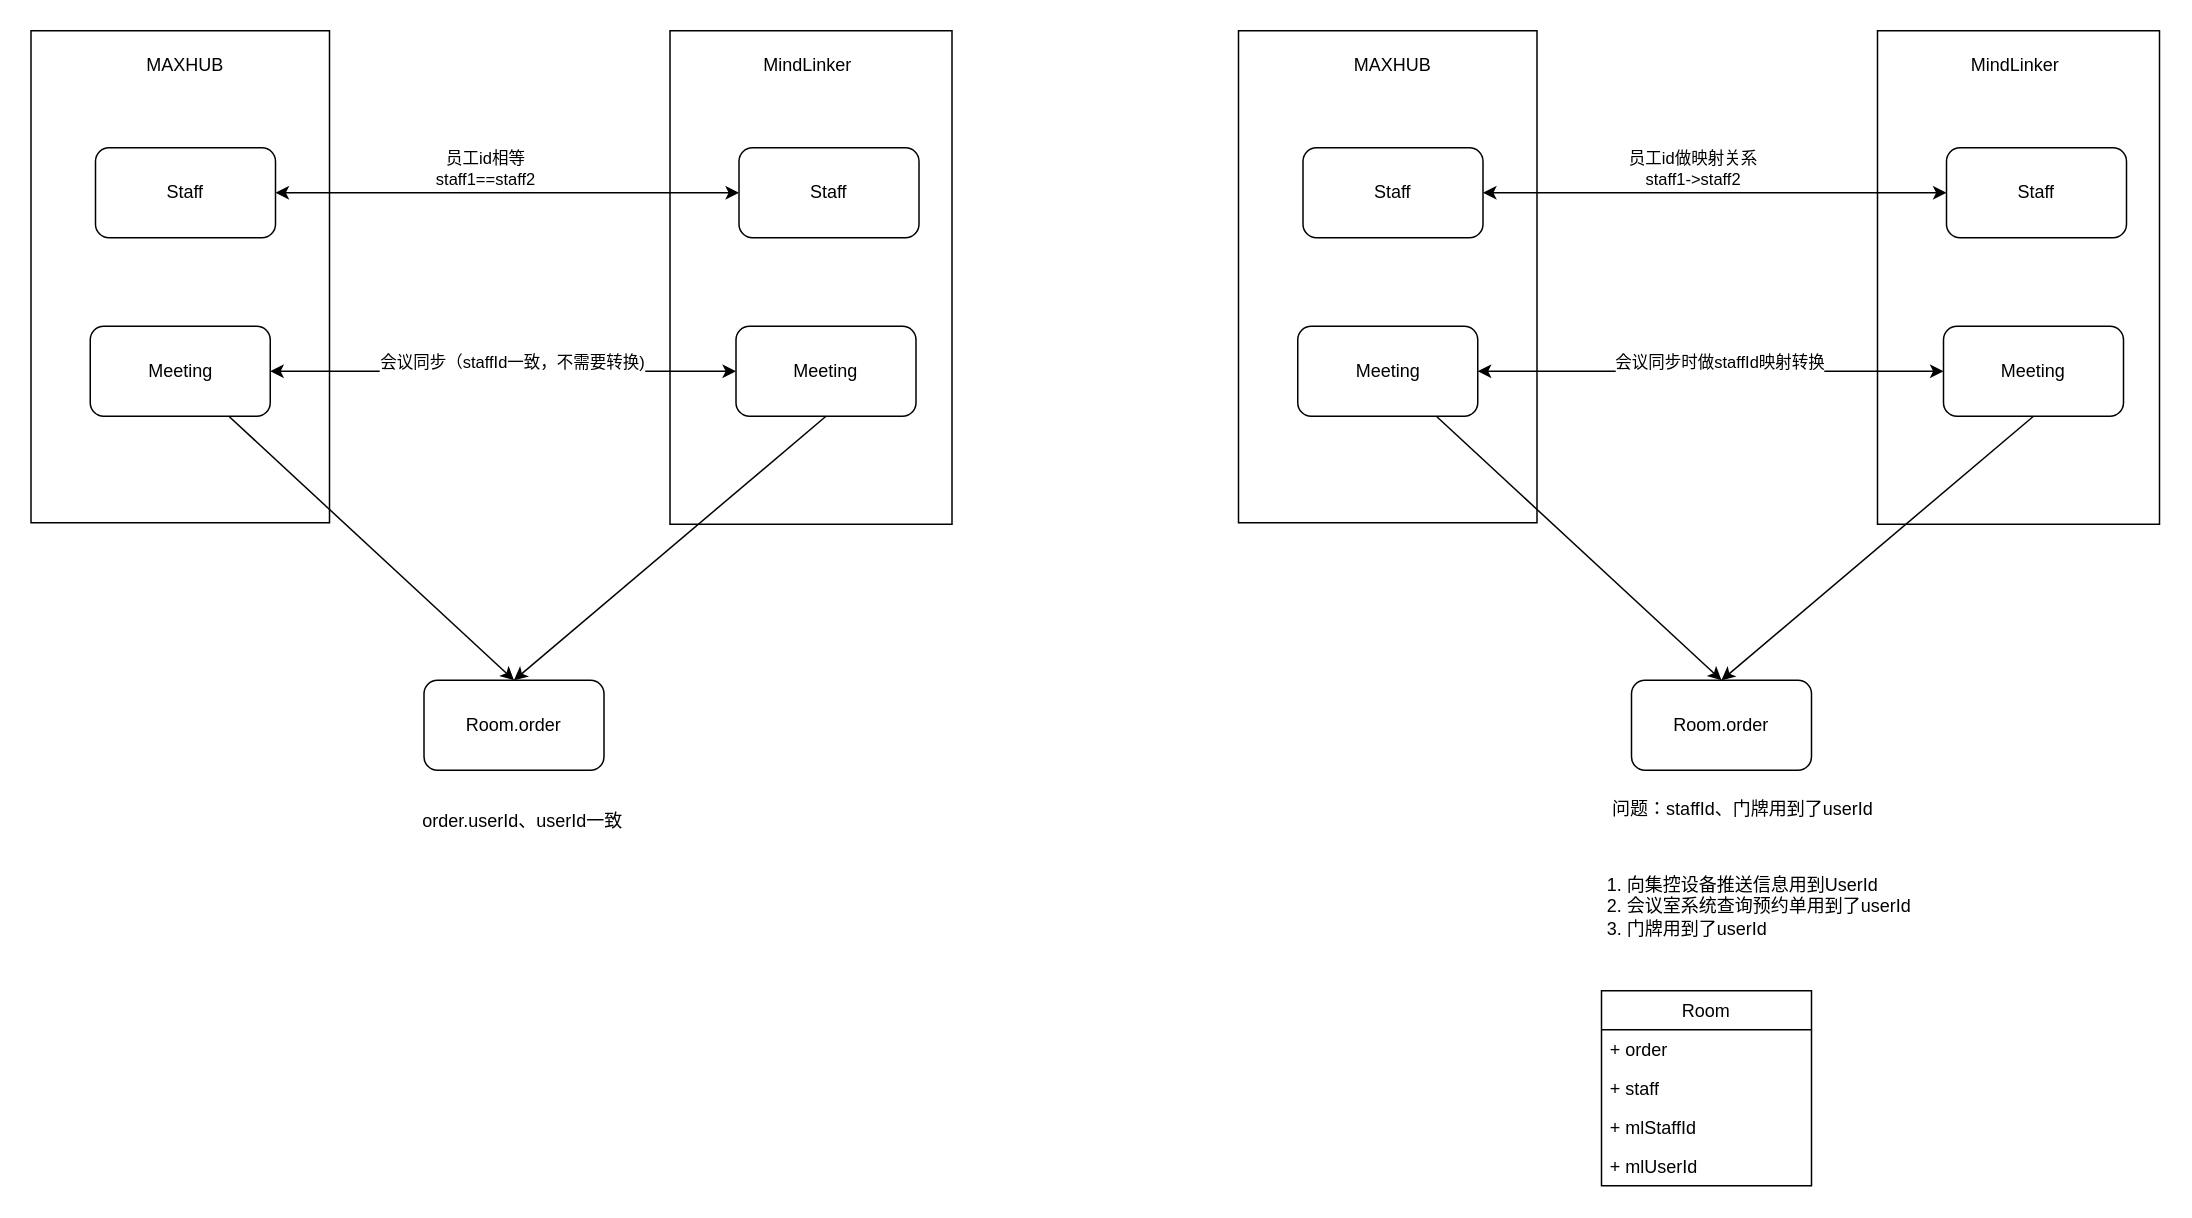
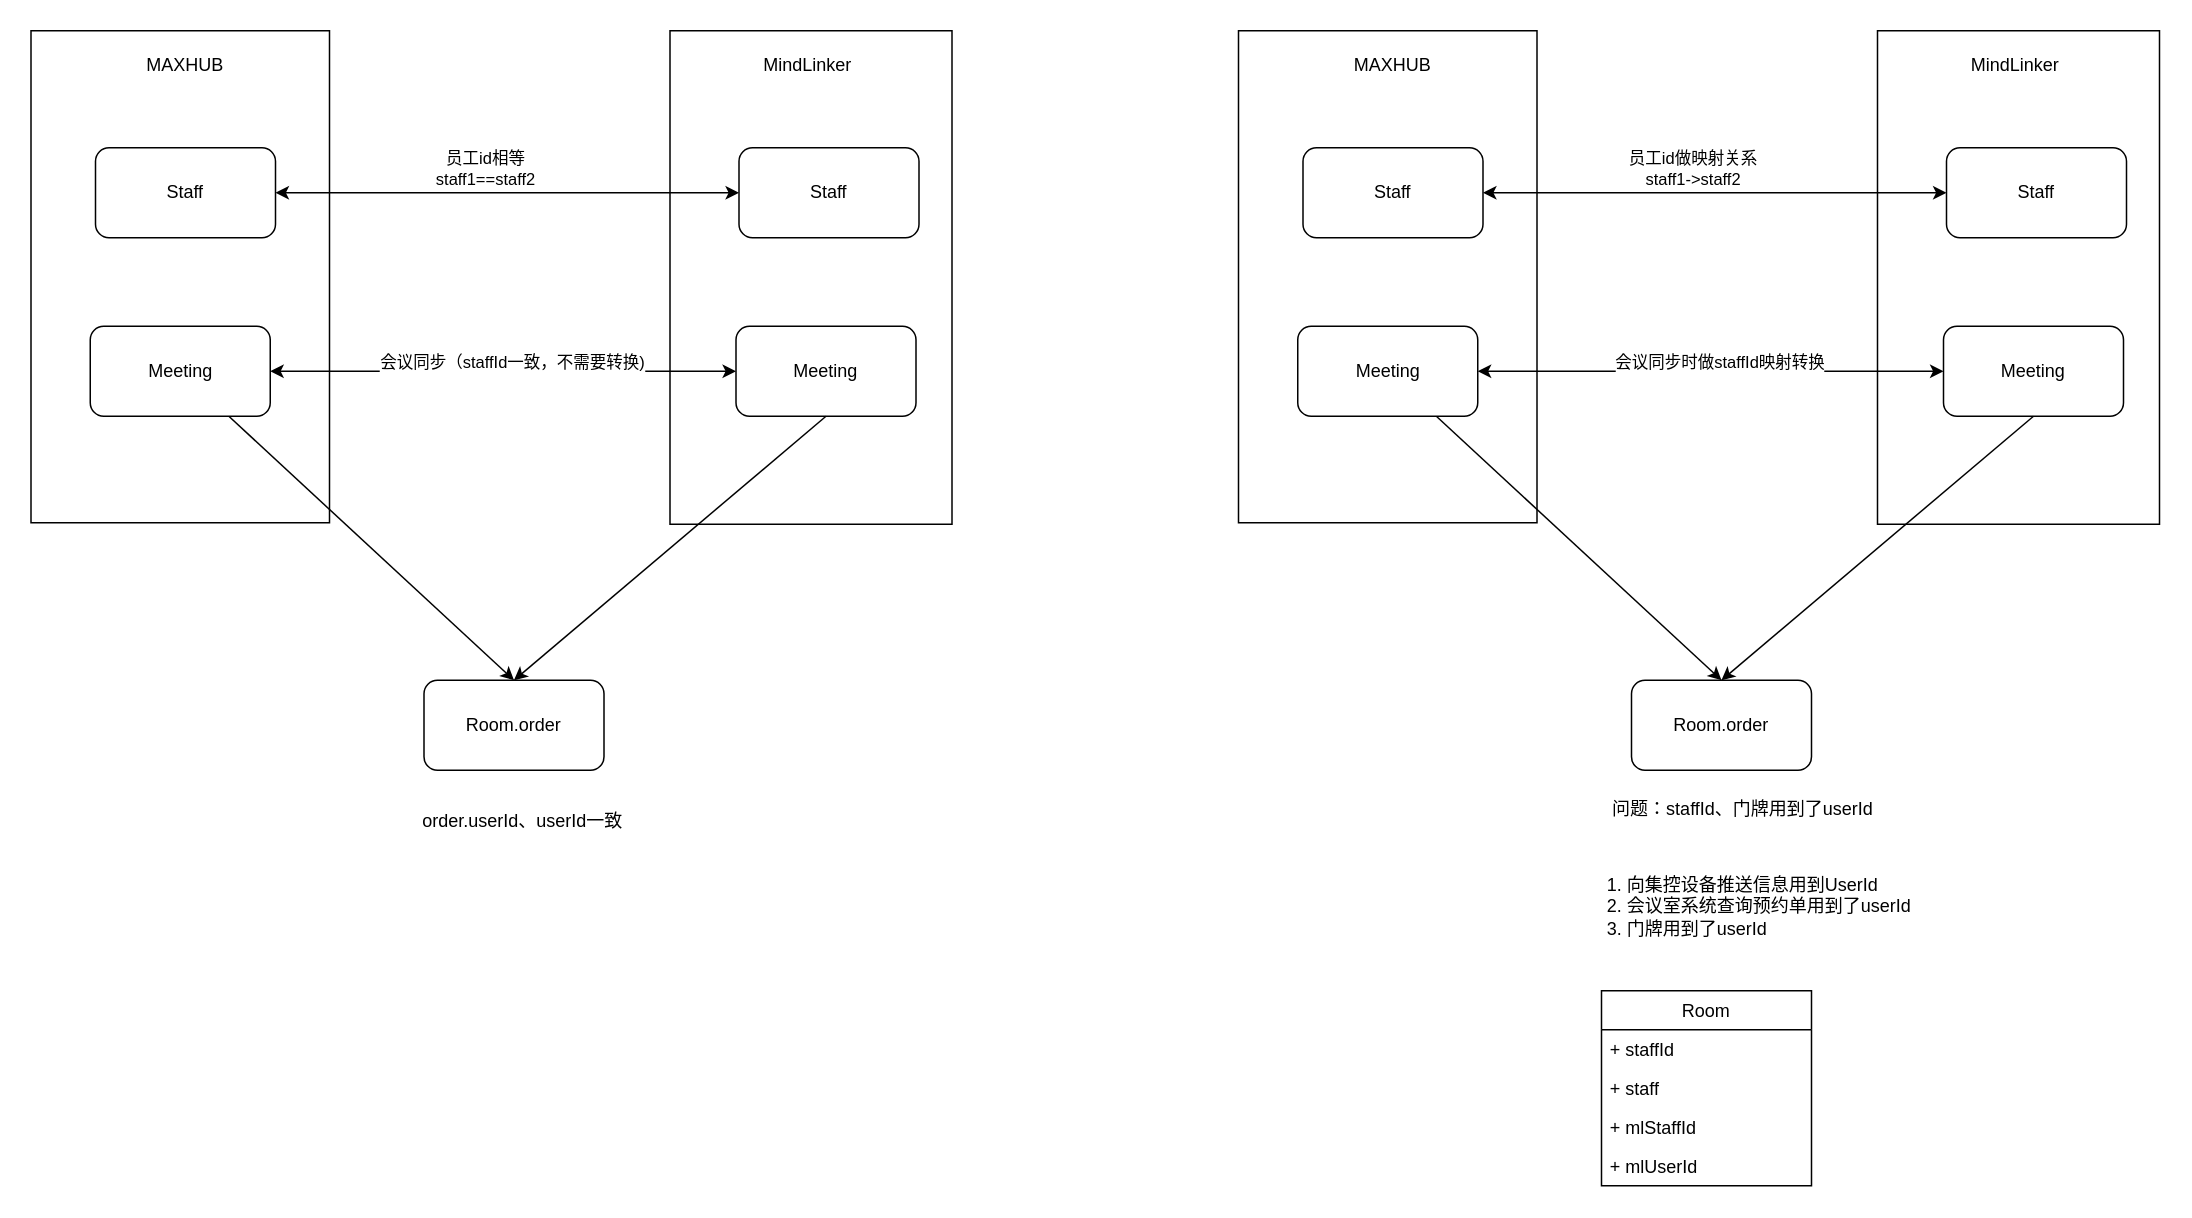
node "+ order": label "+ order" -> "+ staffId"
